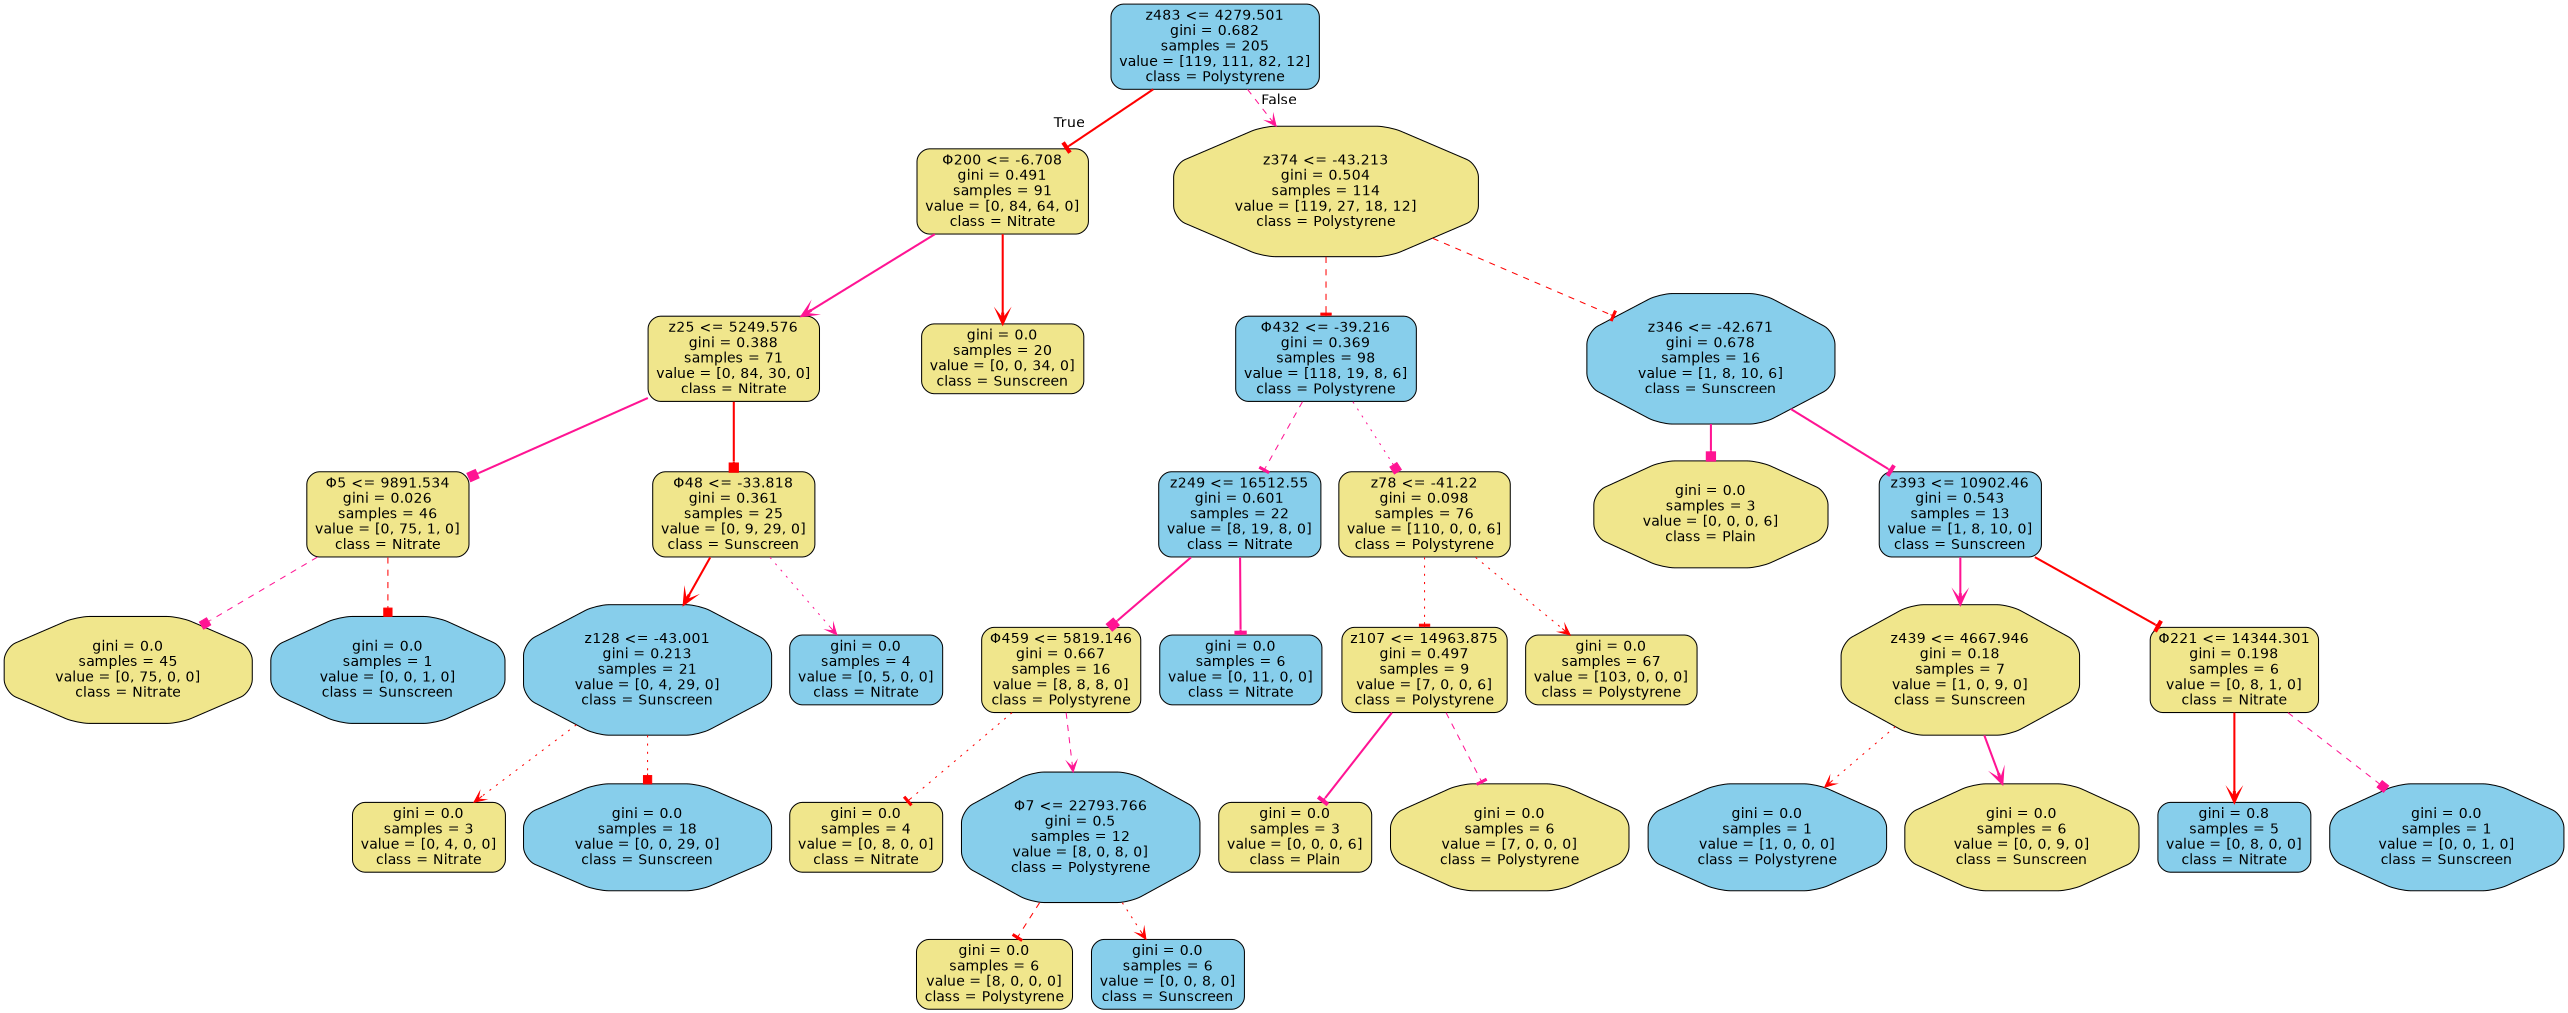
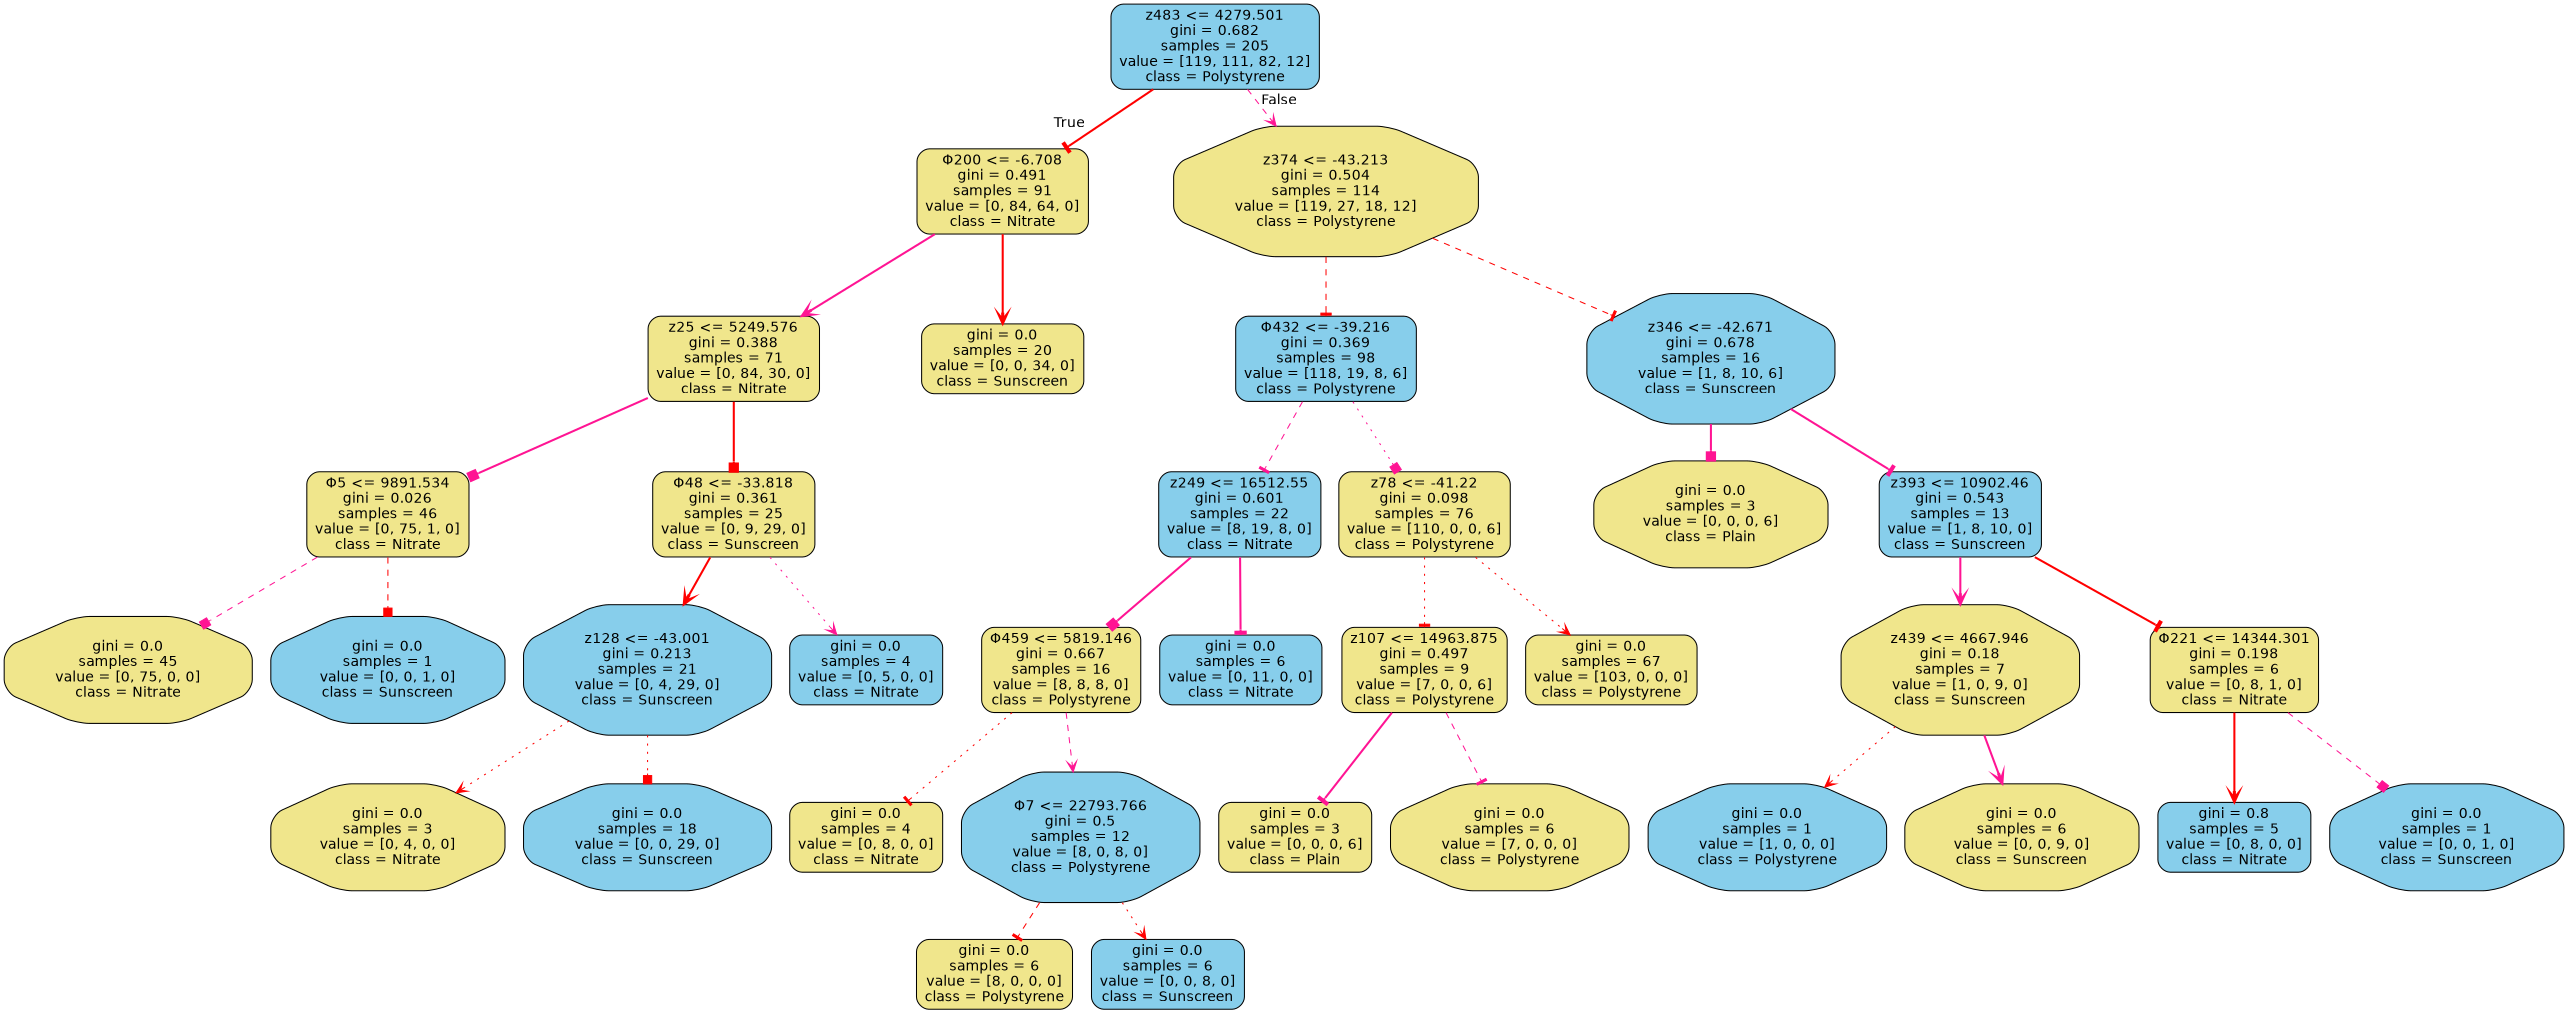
node "gini = 0.0 samples = 3 value = [0, 4, 0, 0] class = Nitrate": shape box -> octagon
